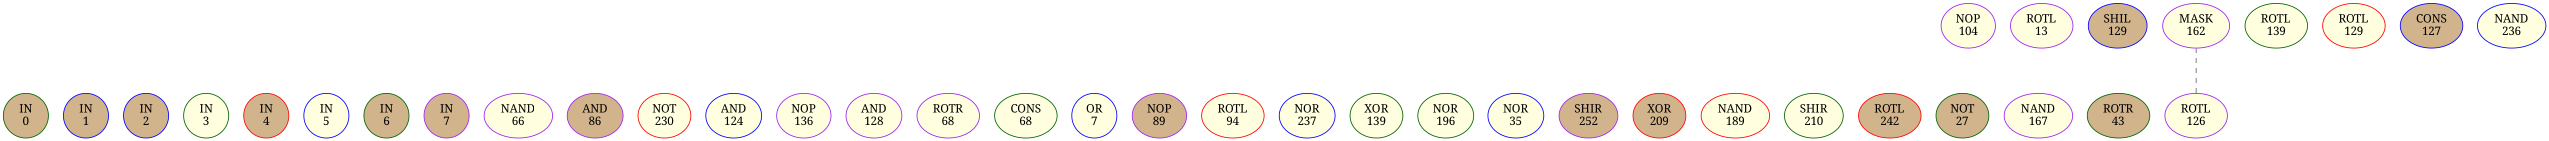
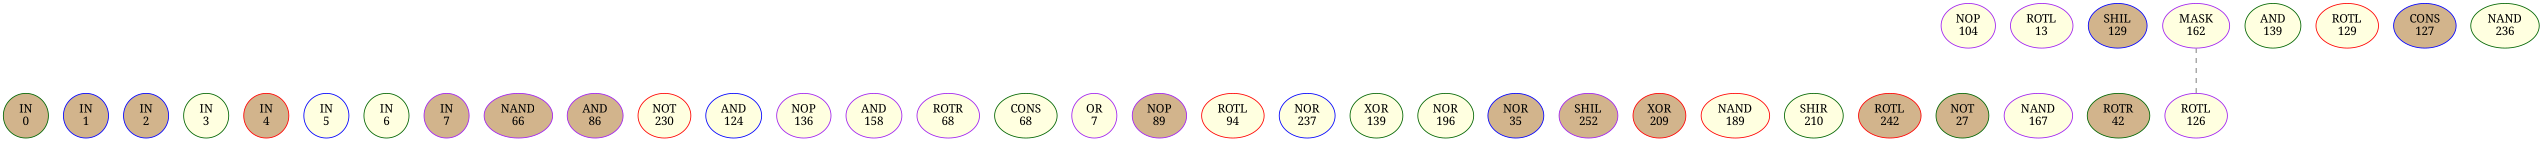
node "ROTL 139": label "ROTL 139" -> "AND 139"
node "NAND 236": color blue -> darkgreen
node "IN 6": fillcolor tan -> lightyellow
node "NAND 66": fillcolor lightyellow -> tan
node "AND 128": label "AND 128" -> "AND 158"
node "OR 7": color blue -> purple
node "NOR 35": fillcolor lightyellow -> tan
node "SHIR 252": label "SHIR 252" -> "SHIL 252"
node "ROTR 43": label "ROTR 43" -> "ROTR 42"
